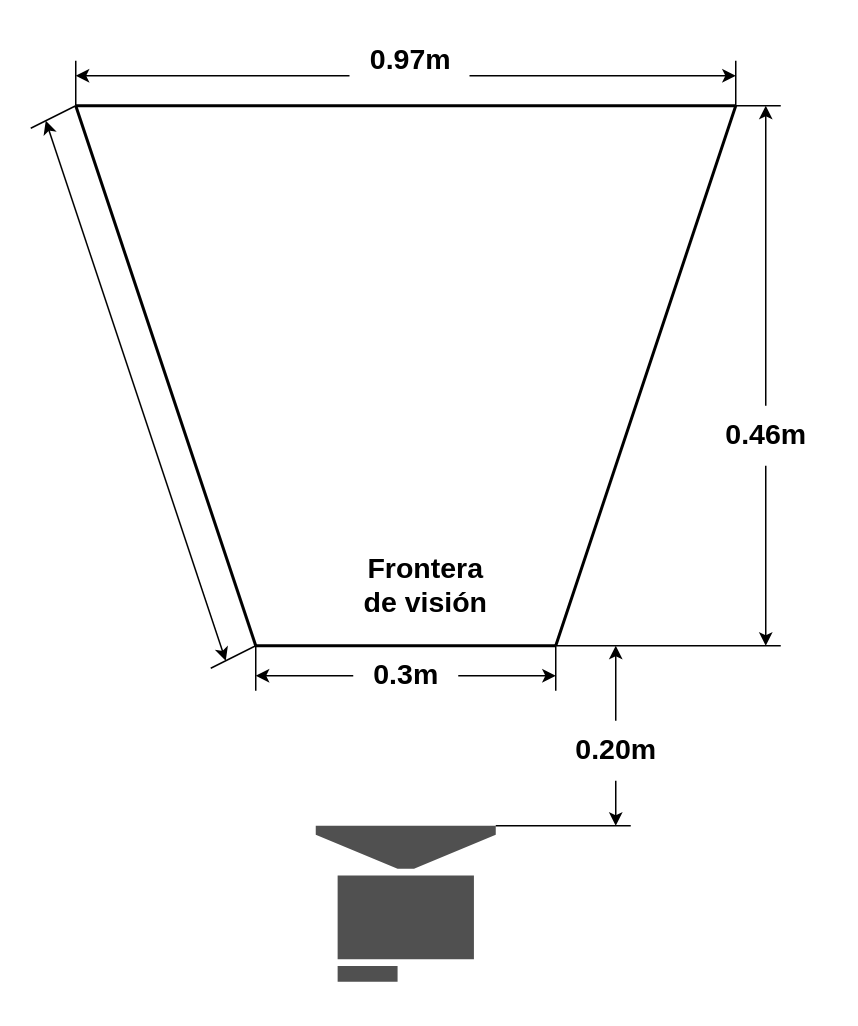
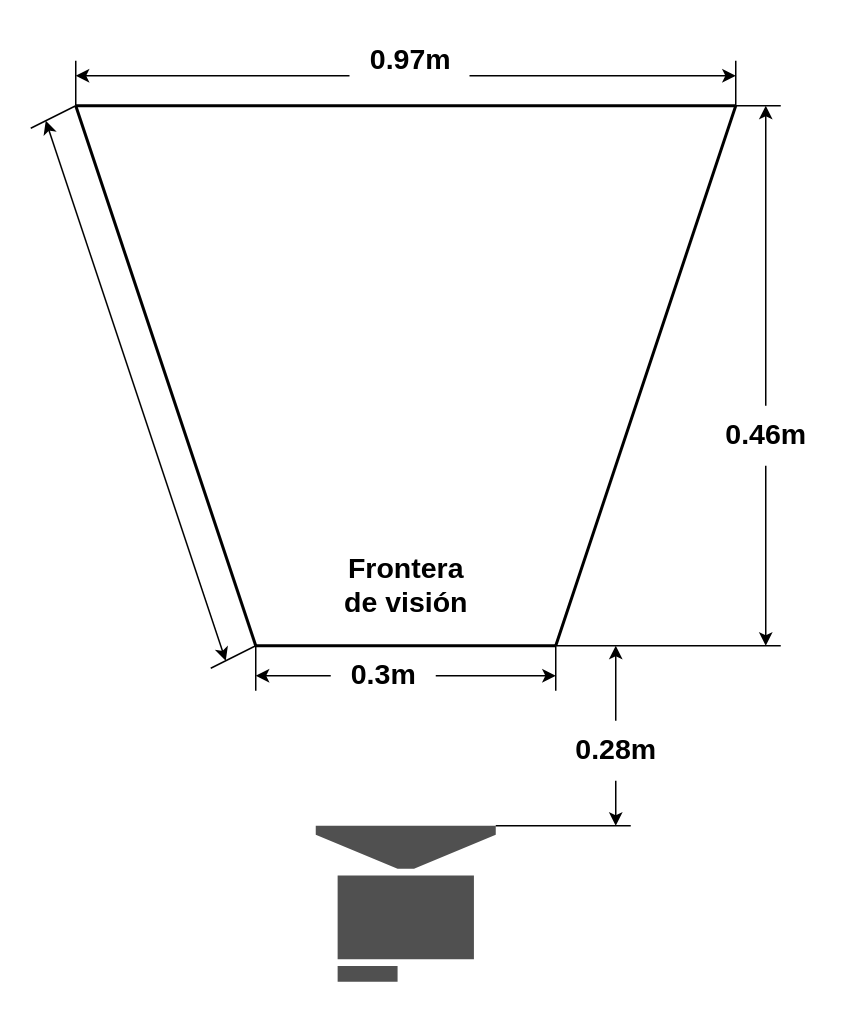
node "Frontera de visión": size 203x90 -> 165x90
node "0.3m": moved (406, 676) -> (383, 676)
node "0.20m": label "0.20m" -> "0.28m"
